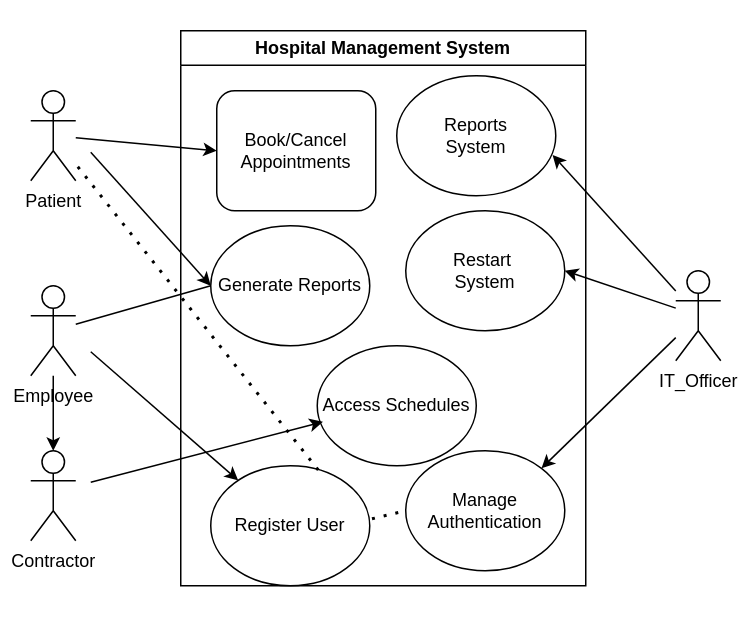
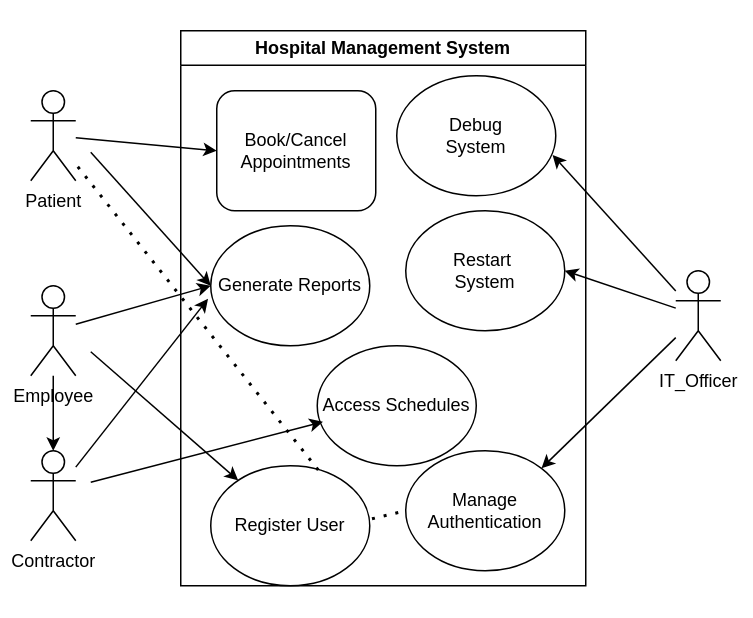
node "Reports System": label "Reports System" -> "Debug System"
edge "Generate Reports" -- "Employee": arrowhead none -> classic
edge "Contractor" -> "Generate Reports": added
